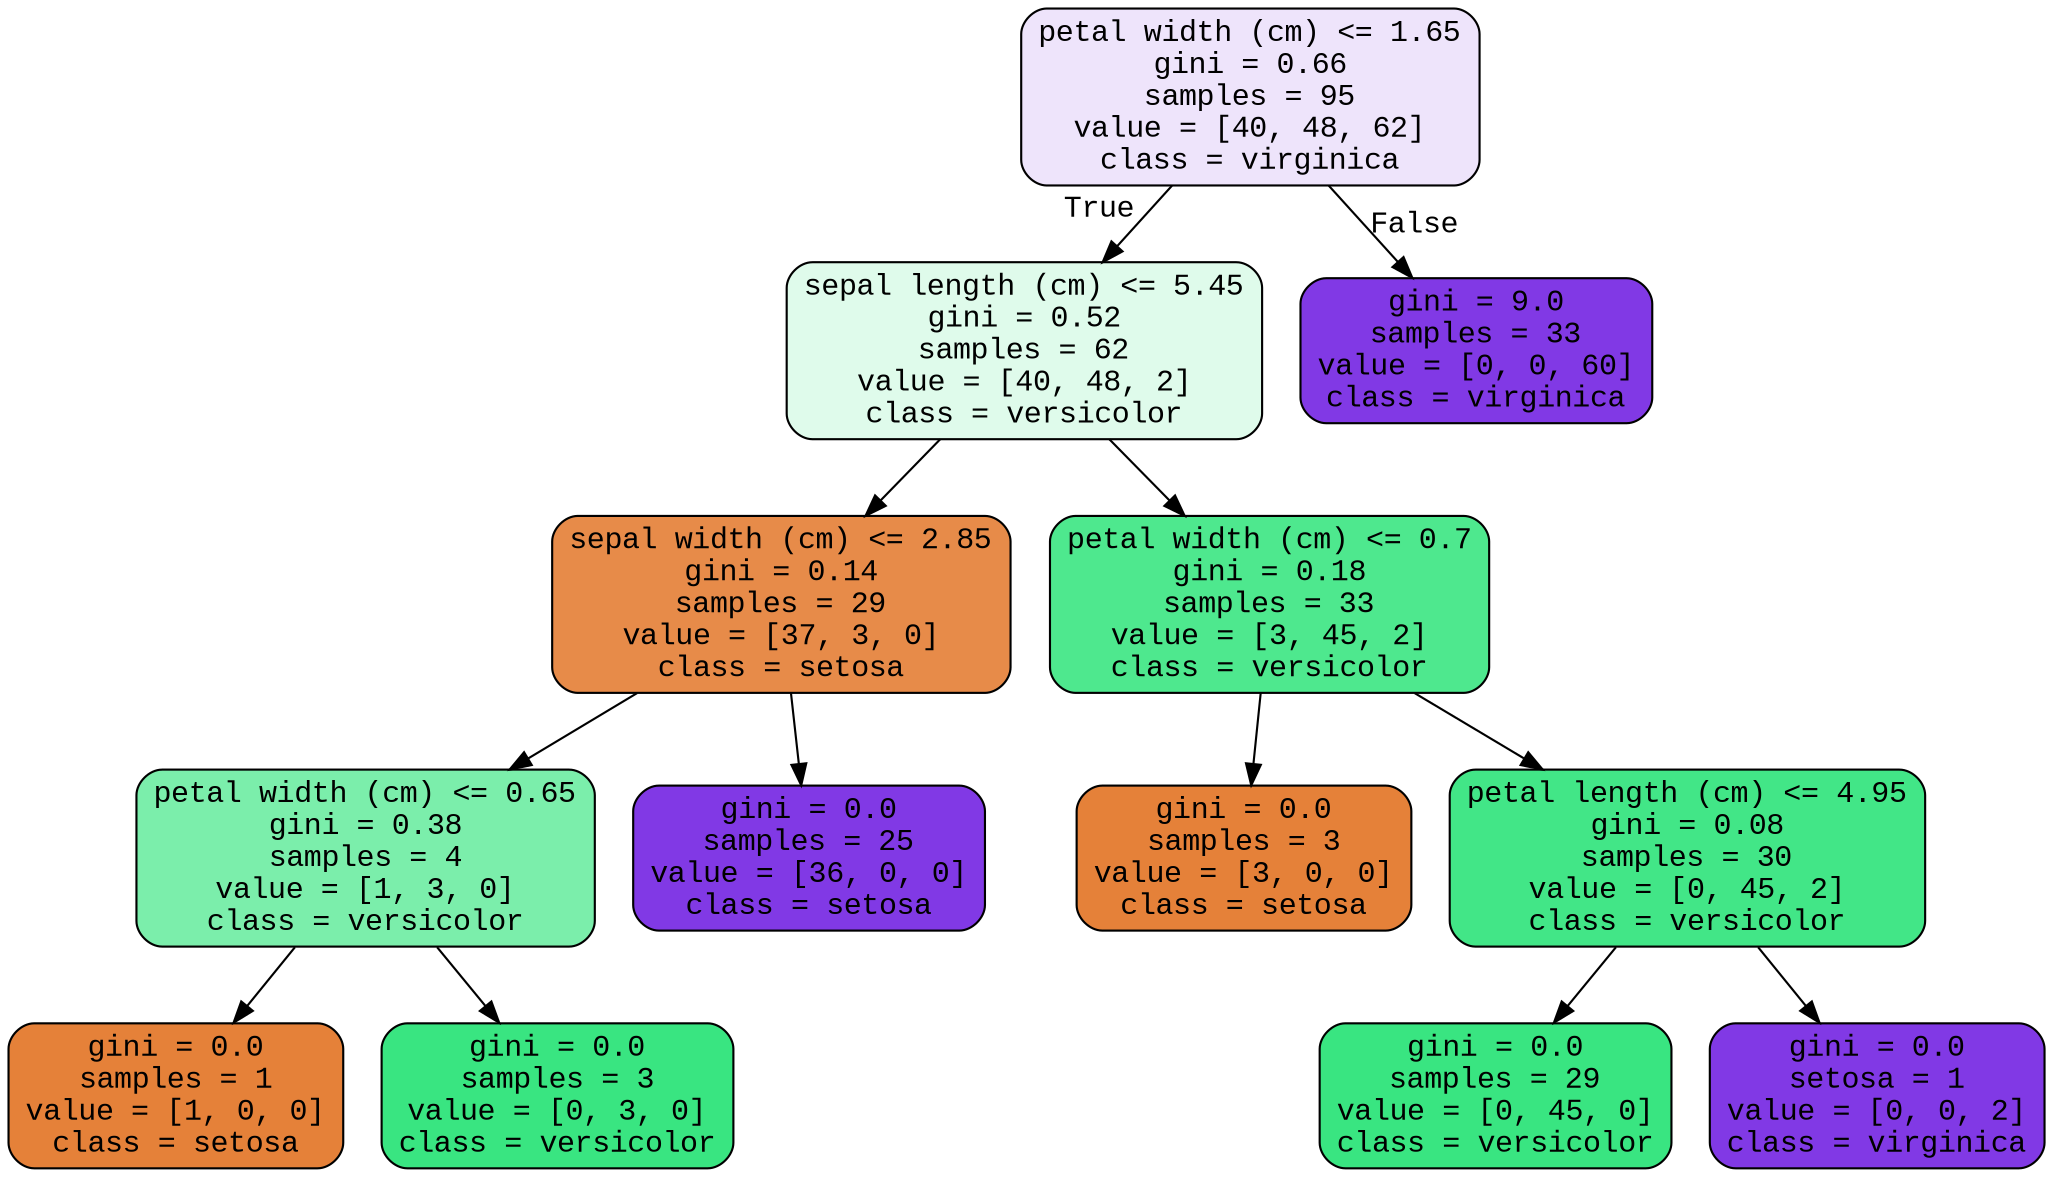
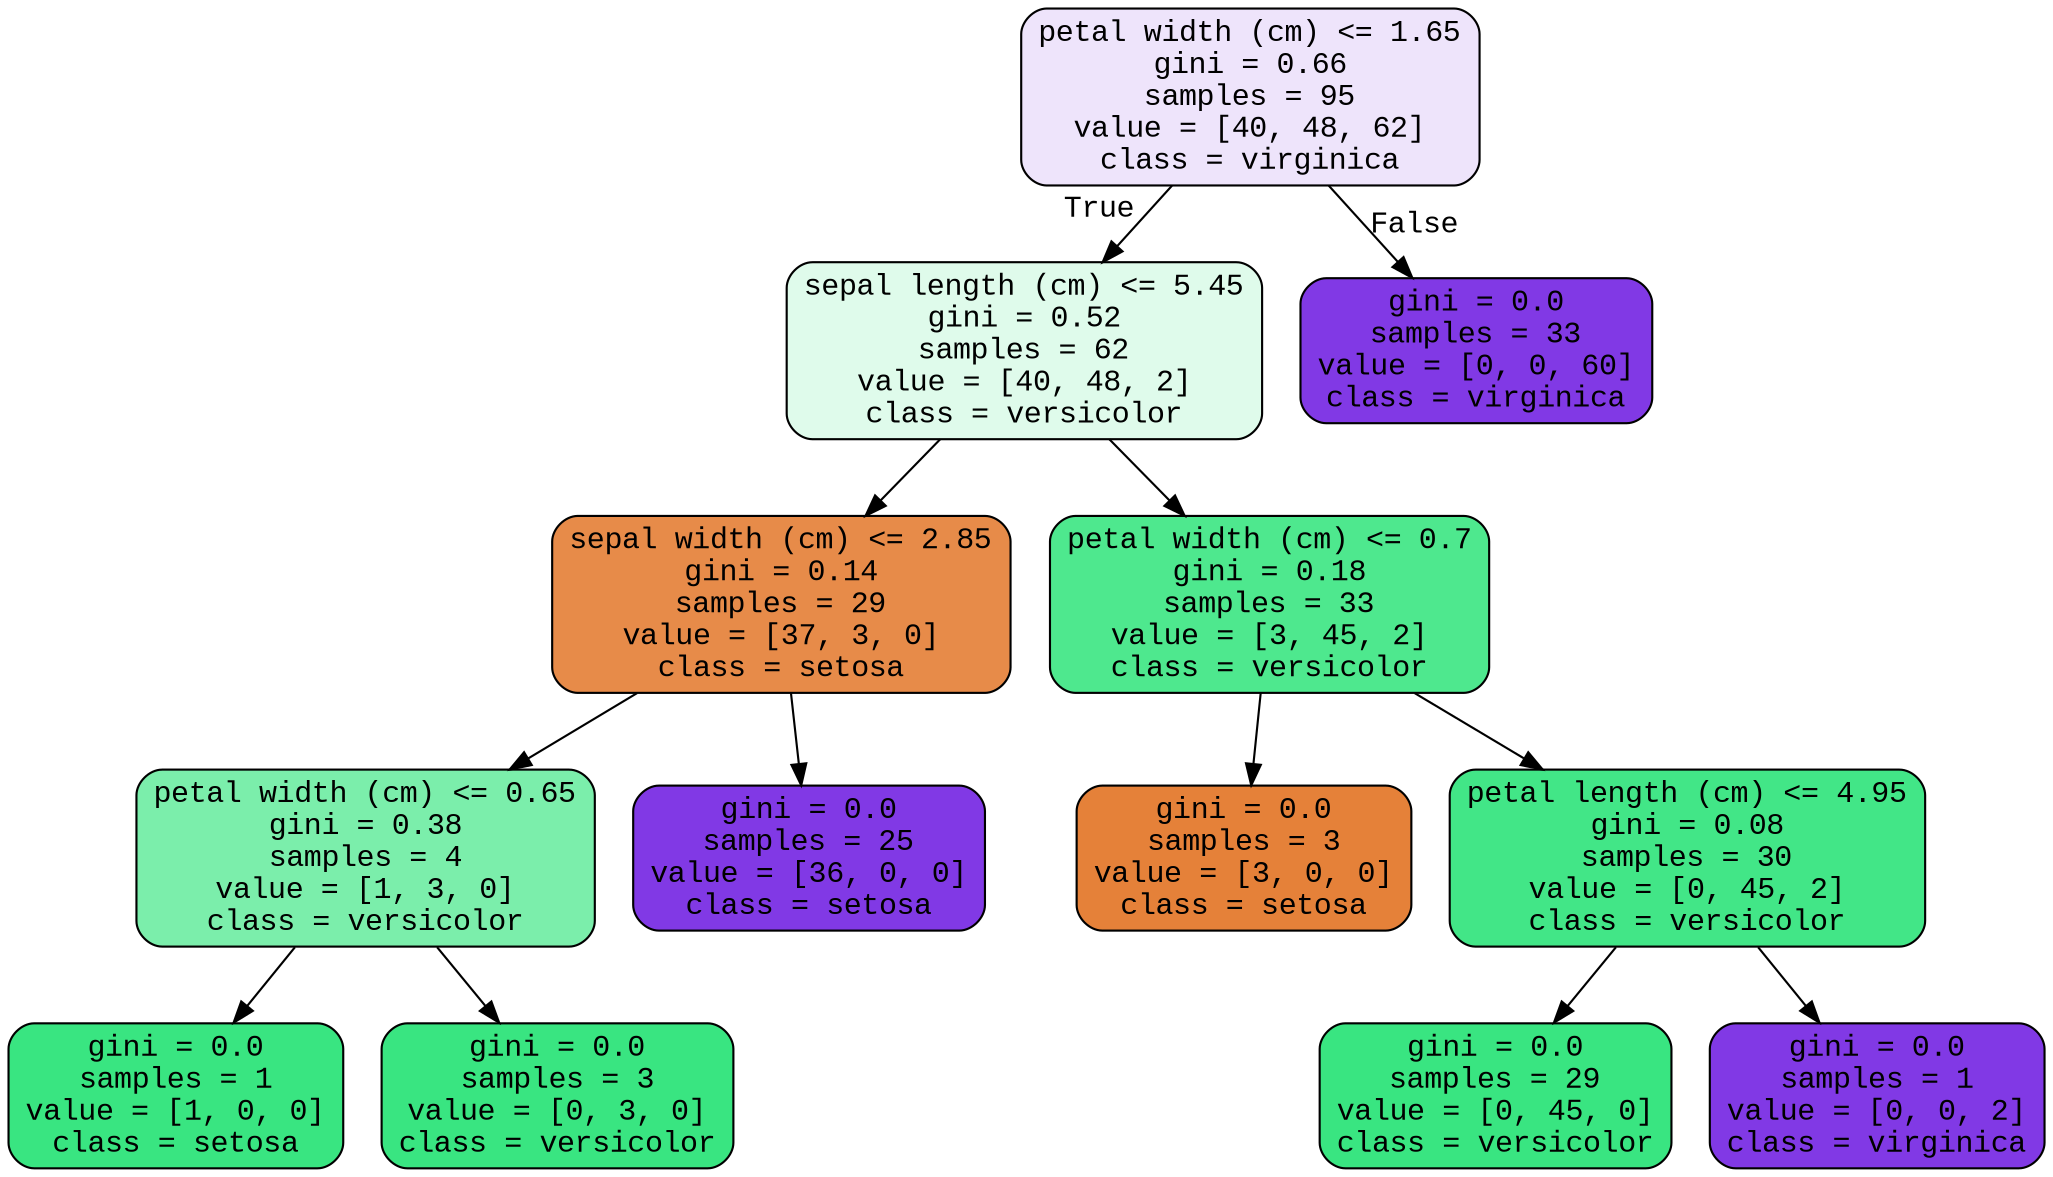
node "gini = 9.0 samples = 33 value = [0, 0, 60] class = virginica": label "gini = 9.0 samples = 33 value = [0, 0, 60] class = virginica" -> "gini = 0.0 samples = 33 value = [0, 0, 60] class = virginica"
node "gini = 0.0 samples = 1 value = [1, 0, 0] class = setosa": fillcolor #e58139 -> #39e581
node "gini = 0.0 setosa = 1 value = [0, 0, 2] class = virginica": label "gini = 0.0 setosa = 1 value = [0, 0, 2] class = virginica" -> "gini = 0.0 samples = 1 value = [0, 0, 2] class = virginica"
